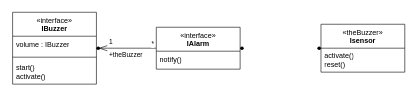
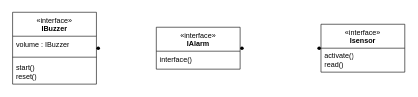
node "«theBuzzer» Isensor": label "«theBuzzer» Isensor" -> "«interface» Isensor"
edge "«interface» IAlarm" -> "«interface» IBuzzer": removed, labels "*", "+theBuzzer", "1"
node "notify()": label "notify()" -> "interface()"
node "activate() reset()": label "activate() reset()" -> "activate() read()"
node "start() activate()": label "start() activate()" -> "start() reset()"
